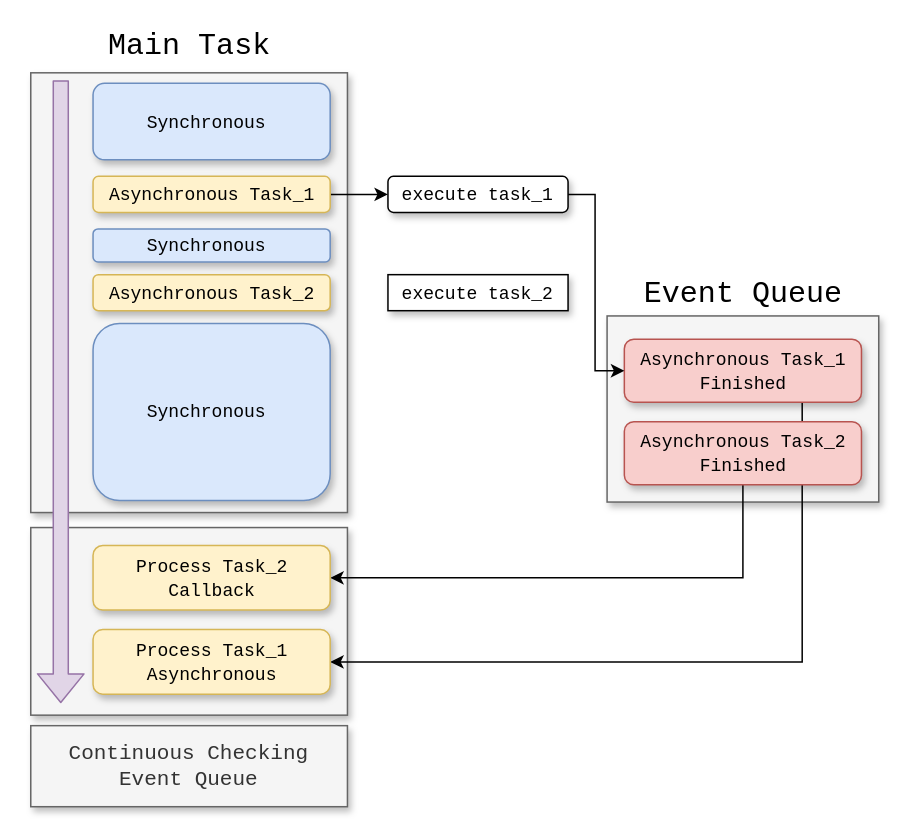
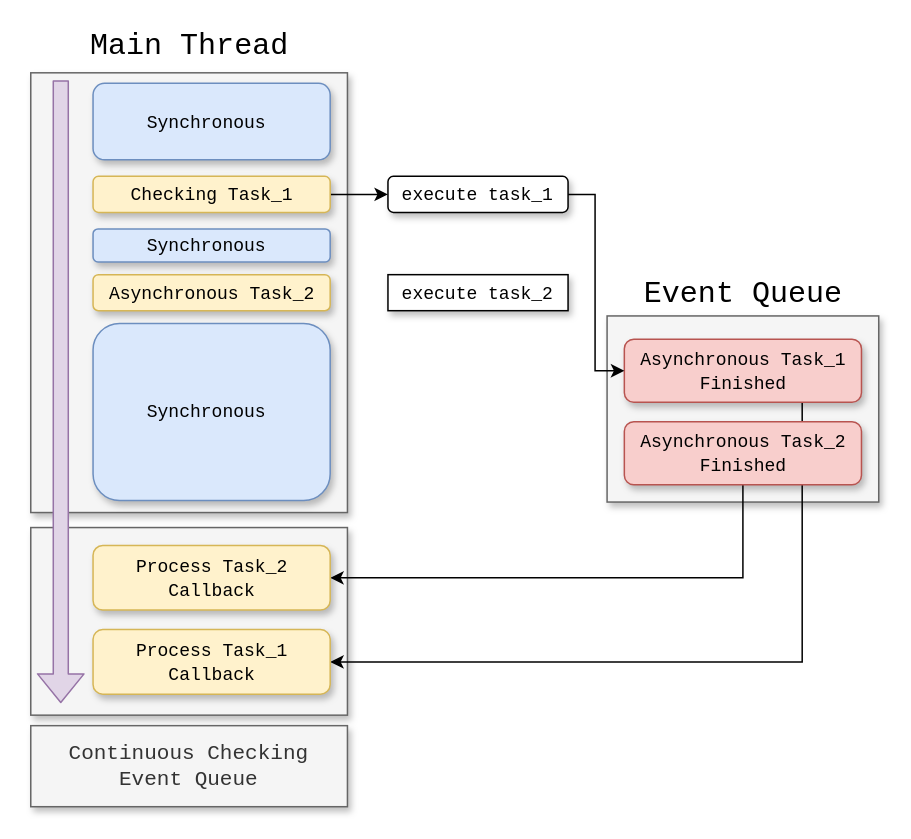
node "Main Task": label "Main Task" -> "Main Thread"
node "Asynchronous Task_1": label "Asynchronous Task_1" -> "Checking Task_1"
node "Process Task_1 Asynchronous": label "Process Task_1 Asynchronous" -> "Process Task_1 Callback"
